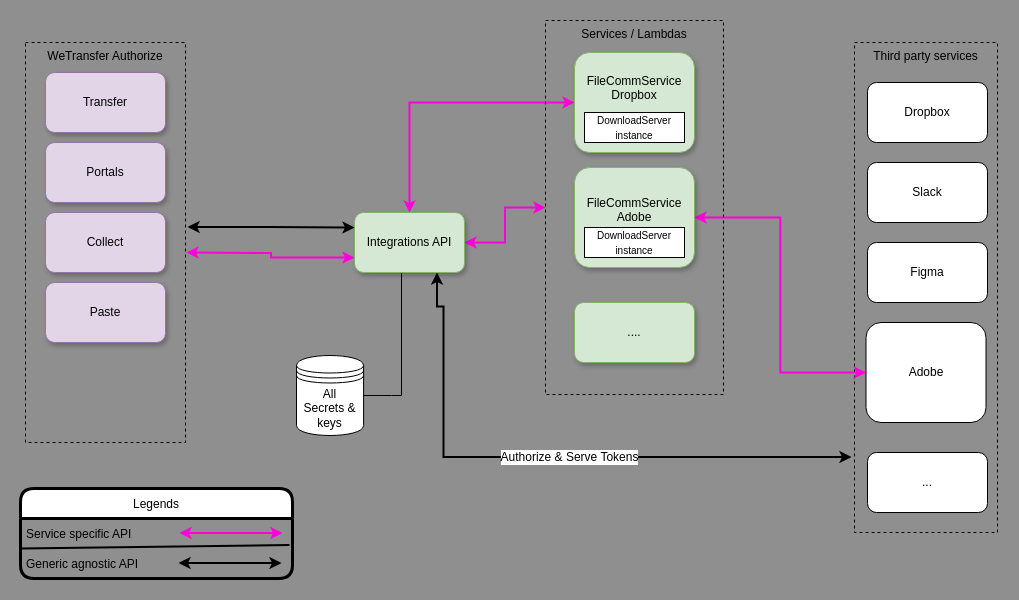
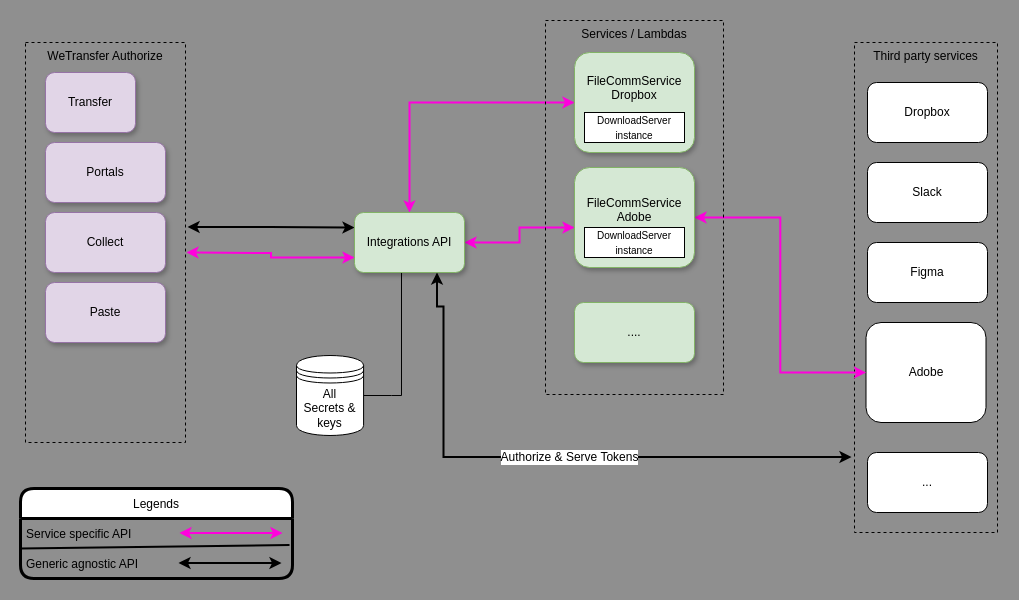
node "Transfer": size 120x60 -> 90x60
edge "Services / Lambdas" -- "Integrations API": now "FileCommService Adobe" -- "Integrations API"
